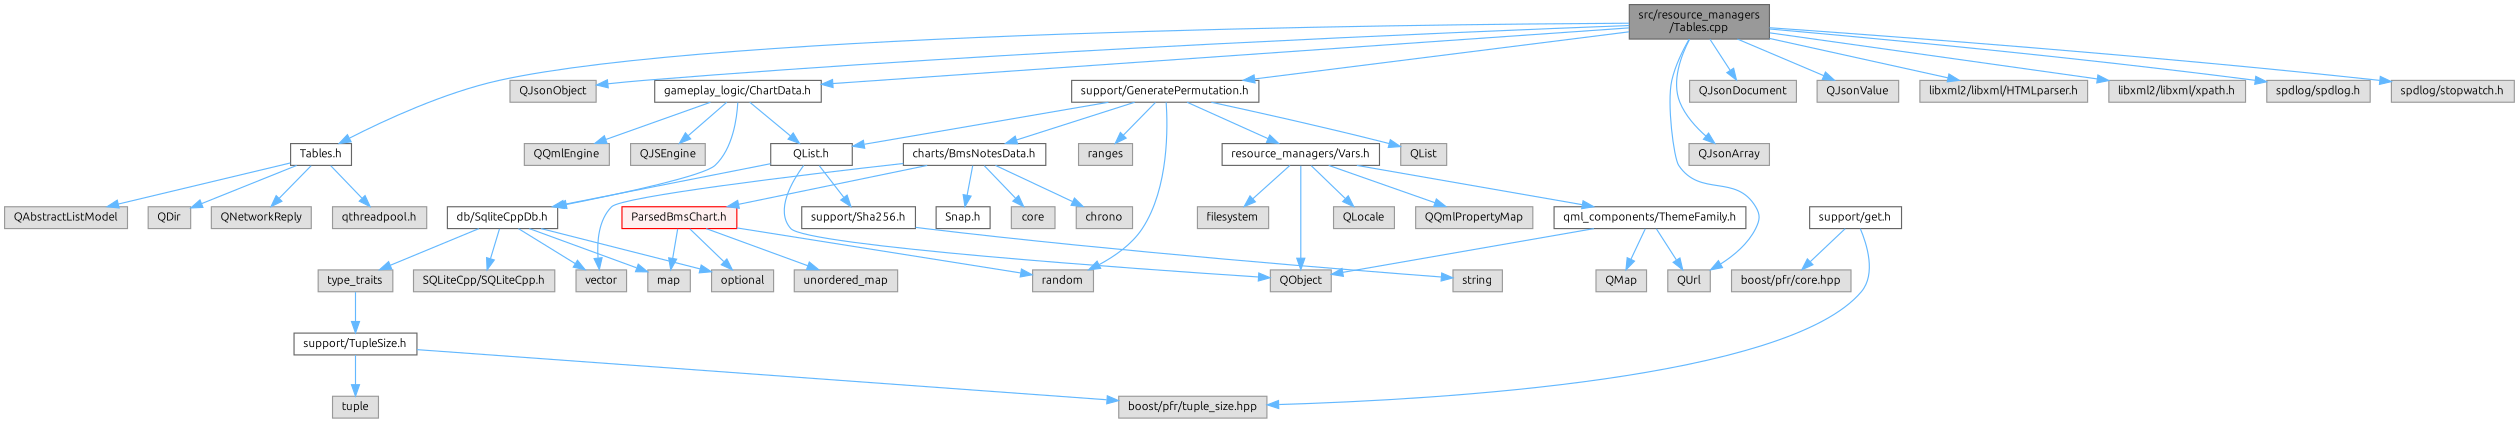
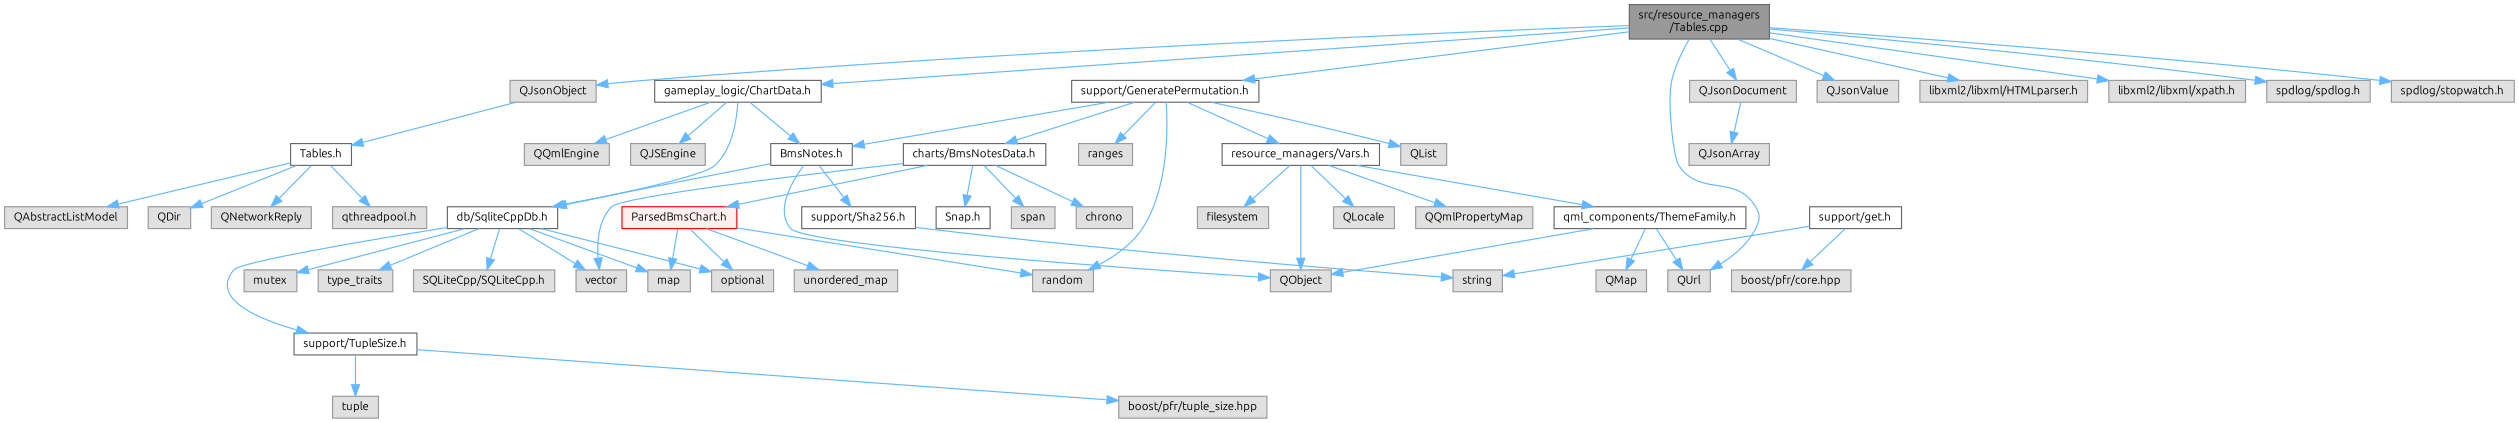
edge "src/resource_managers /Tables.cpp" -> "Tables.h": now "QJsonObject" -> "Tables.h"
edge "src/resource_managers /Tables.cpp" -> "QJsonArray": now "QJsonDocument" -> "QJsonArray"
node "QList.h": label "QList.h" -> "BmsNotes.h"
node "core": label "core" -> "span"
node "mutex": added
edge "type_traits" -> "support/TupleSize.h": now "db/SqliteCppDb.h" -> "support/TupleSize.h"
edge "support/get.h" -> "boost/pfr/tuple_size.hpp": now "support/get.h" -> "string"
